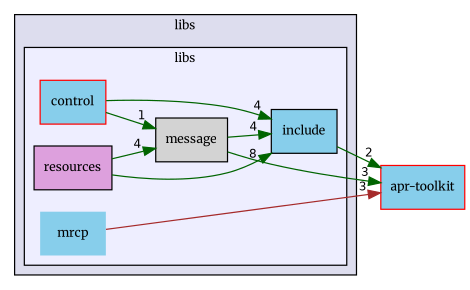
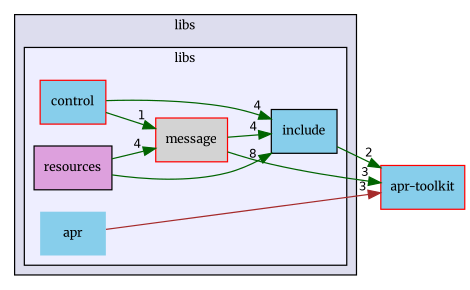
node "message": color black -> red
node "mrcp": label "mrcp" -> "apr"
